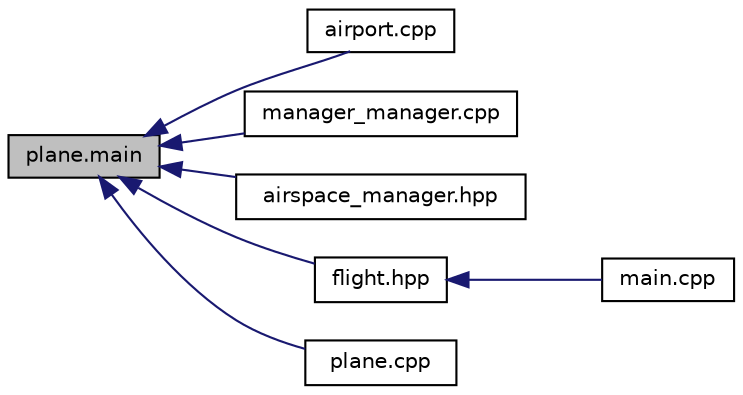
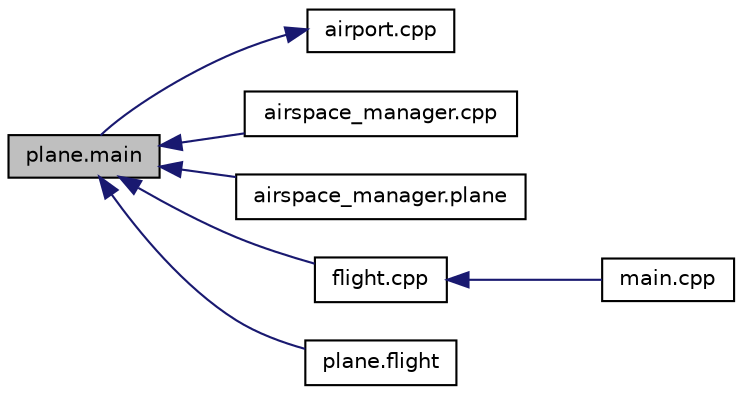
edge "airport.cpp" -> "plane.main": reversed
node "manager_manager.cpp": label "manager_manager.cpp" -> "airspace_manager.cpp"
node "airspace_manager.hpp": label "airspace_manager.hpp" -> "airspace_manager.plane"
node "flight.hpp": label "flight.hpp" -> "flight.cpp"
node "plane.cpp": label "plane.cpp" -> "plane.flight"
